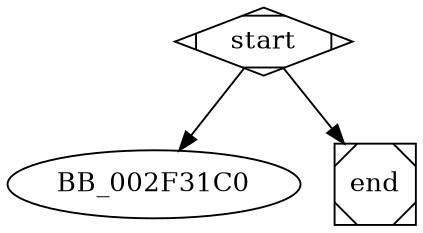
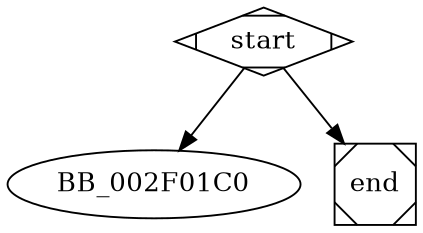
node "BB_002F31C0": label "BB_002F31C0" -> "BB_002F01C0"
